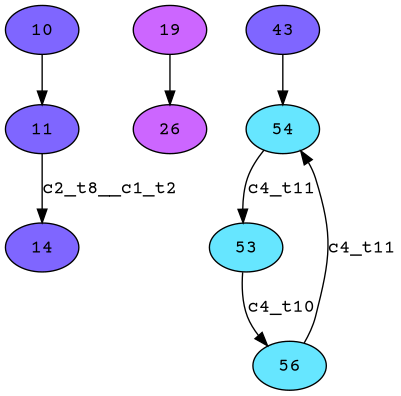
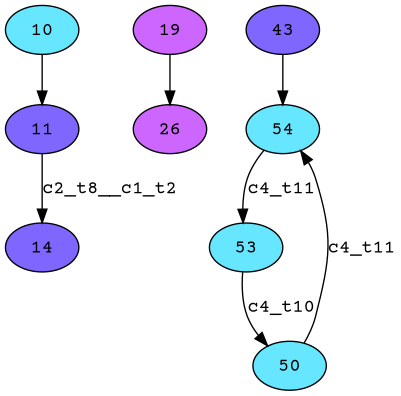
node "10": fillcolor #7f66ff -> #66e6ff
node "56": label "56" -> "50"
